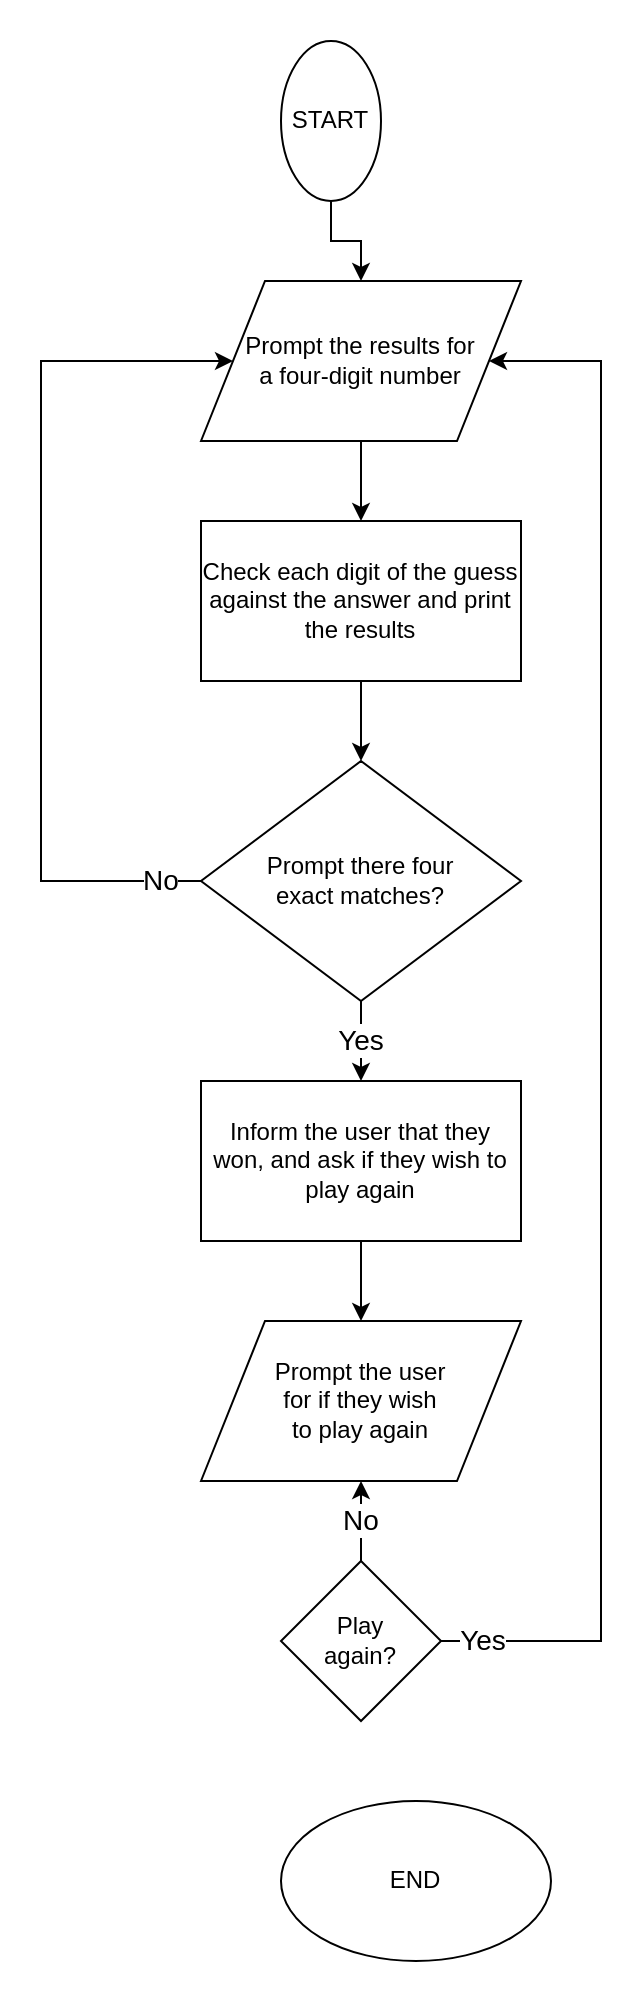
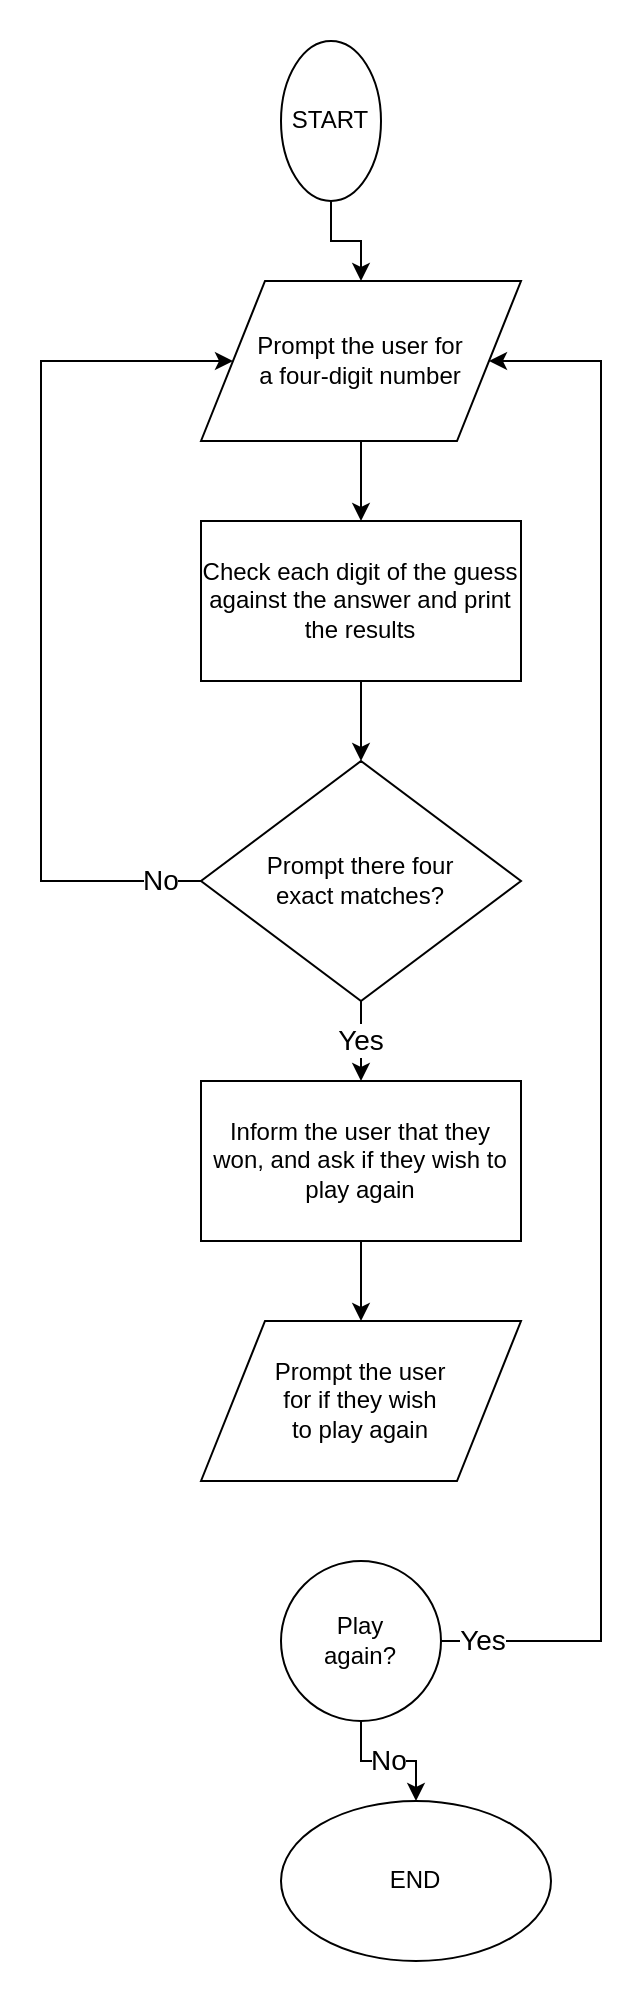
node "Prompt the results for a four-digit number": label "Prompt the results for a four-digit number" -> "Prompt the user for a four-digit number"
edge "Play again?" -> "Prompt the user for if they wish to play again": now "Play again?" -> "END"
node "Play again?": shape diamond -> ellipse
